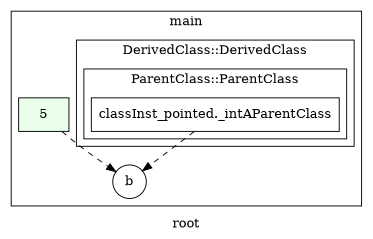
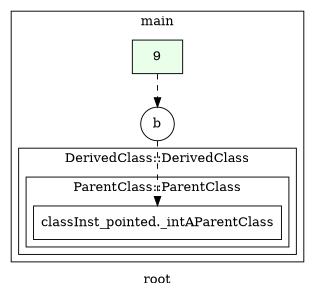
node "5": label "5" -> "9"
edge "classInst_pointed._intAParentClass" -> "b": reversed
